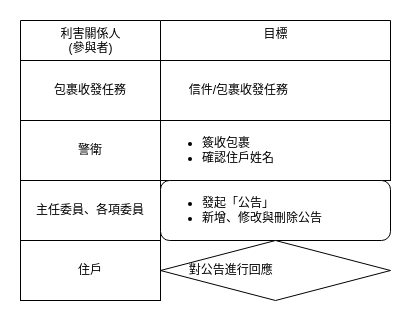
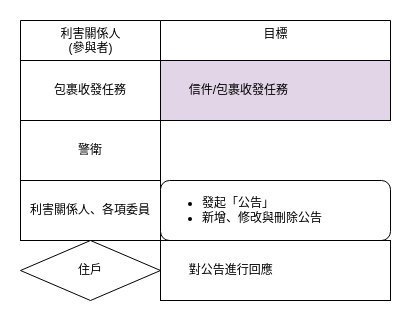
node "信件/包裹收發任務": fillcolor #ffffff -> #e1d5e7
node "簽收包裹 確認住戶姓名": removed
node "主任委員、各項委員": label "主任委員、各項委員" -> "利害關係人、各項委員"
node "住戶": shape rectangle -> diamond
node "對公告進行回應": shape diamond -> rectangle
